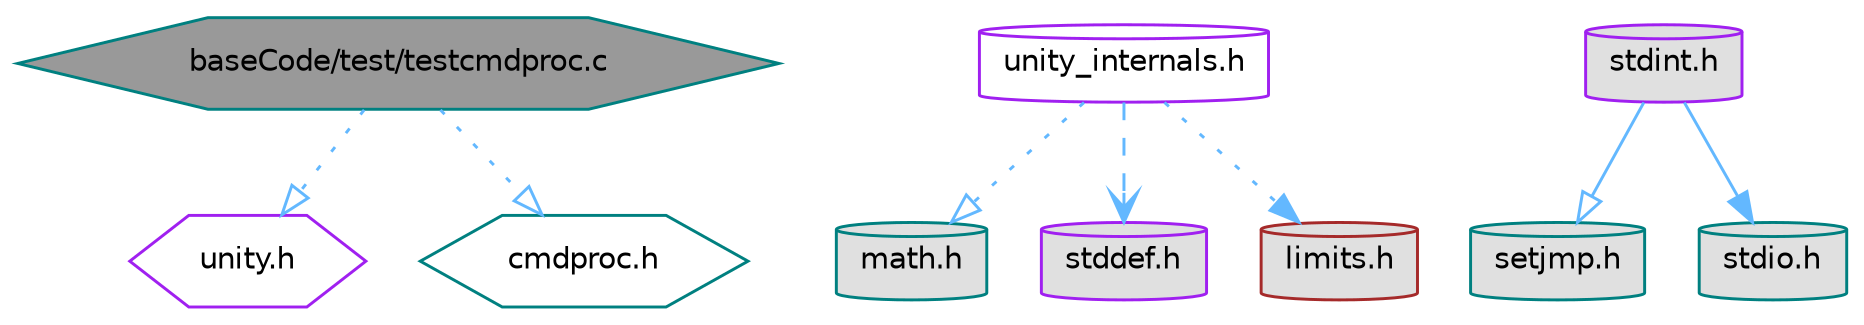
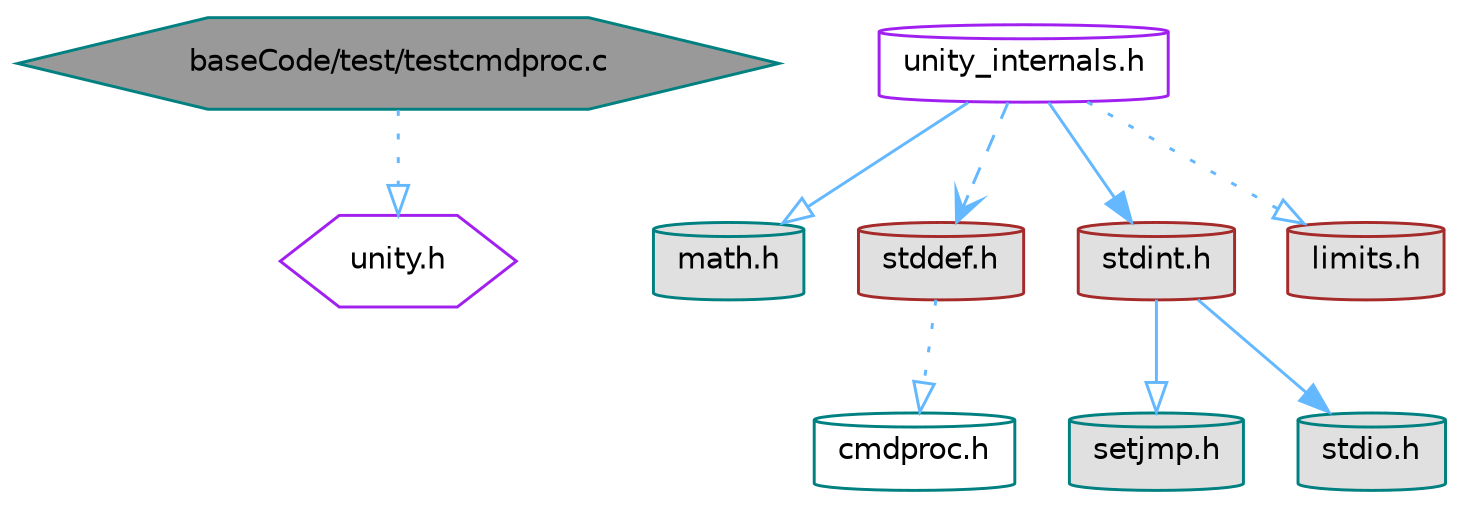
node "stdint.h": color purple -> brown
edge "unity_internals.h" -> "stdint.h": added
edge "baseCode/test/testcmdproc.c" -> "cmdproc.h": now "stddef.h" -> "cmdproc.h"
edge "unity_internals.h" -> "math.h": style dotted -> solid
edge "unity_internals.h" -> "limits.h": arrowhead normal -> onormal
node "cmdproc.h": shape hexagon -> cylinder
node "stddef.h": color purple -> brown
